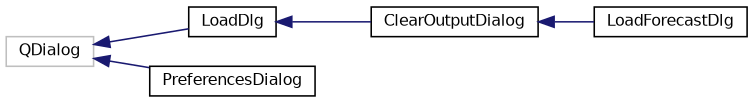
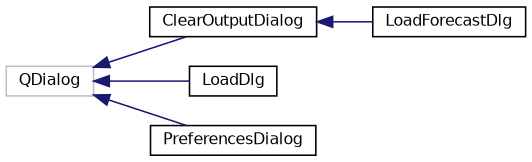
edge "ClearOutputDialog" -> "LoadDlg": now "ClearOutputDialog" -> "QDialog"
